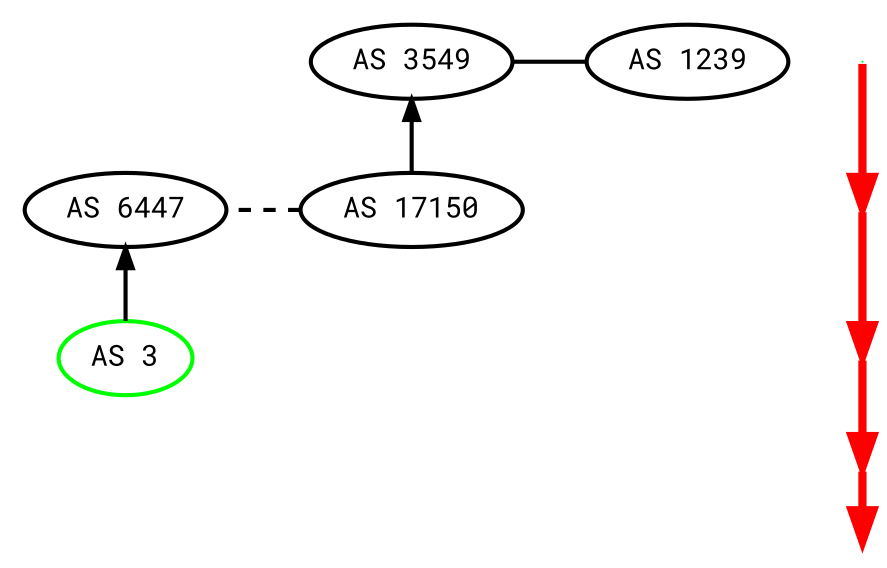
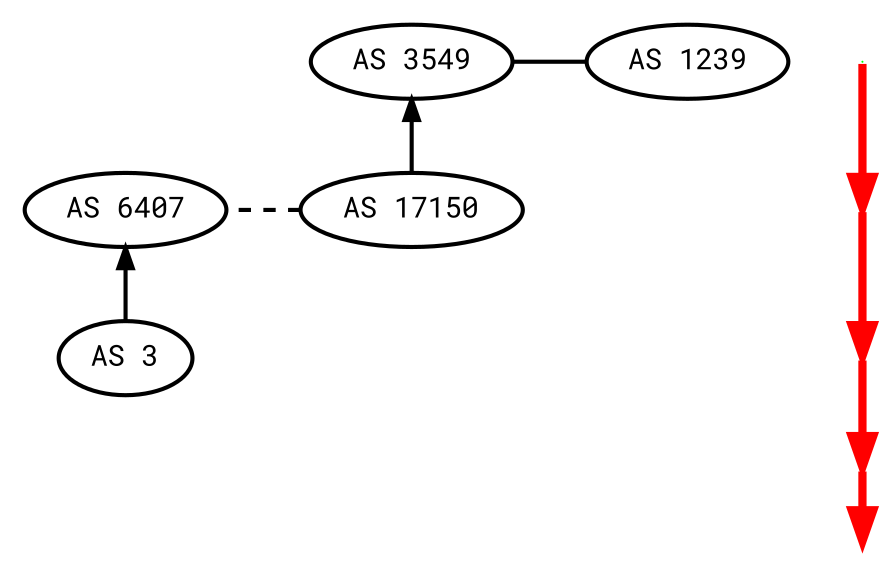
node "AS 6447": label "AS 6447" -> "AS 6407"
node "AS 3": color green -> black
